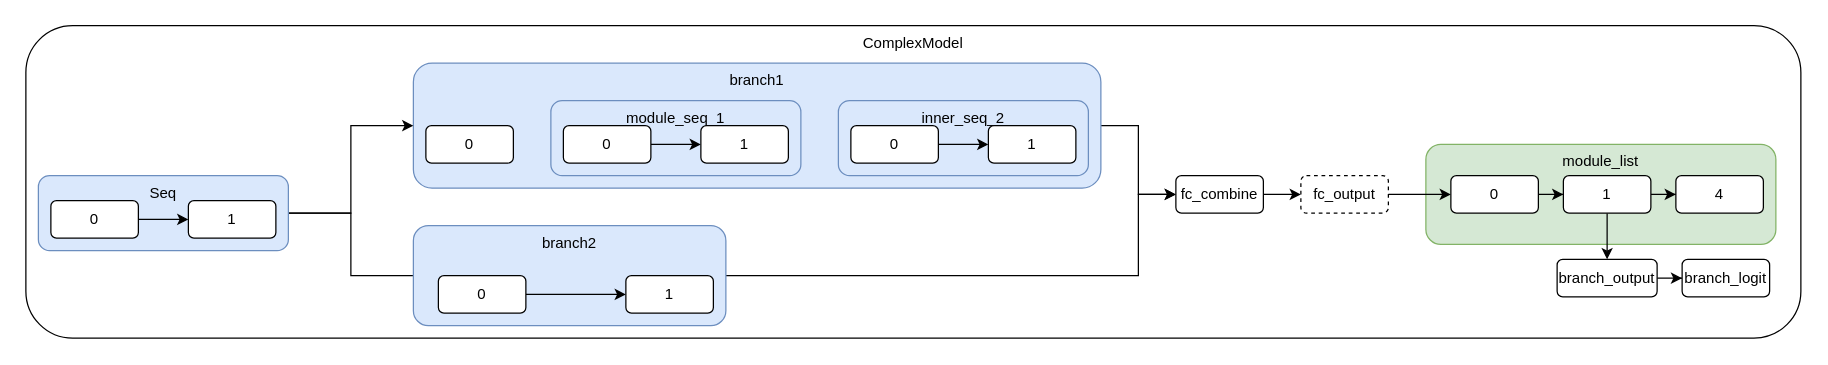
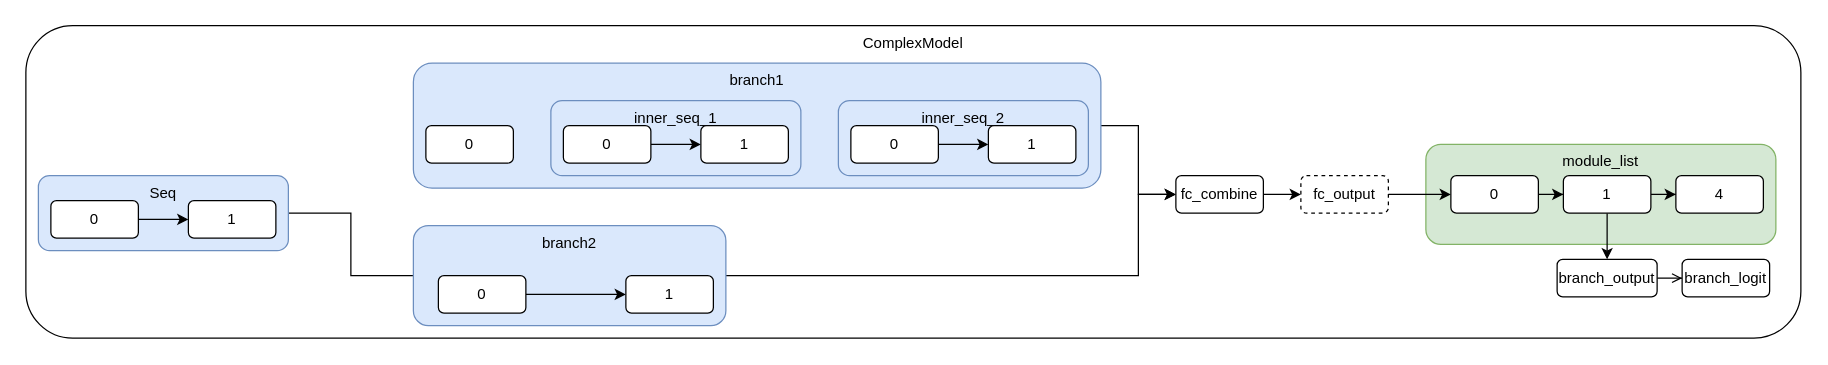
node "module_seq_1": label "module_seq_1" -> "inner_seq_1"
edge "Seq" -> "branch1": removed
edge "branch_output" -> "branch_logit": arrowhead classic -> open
